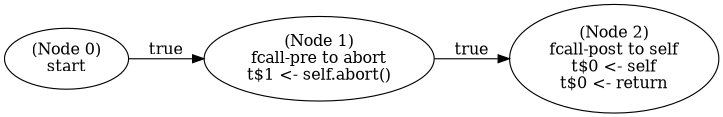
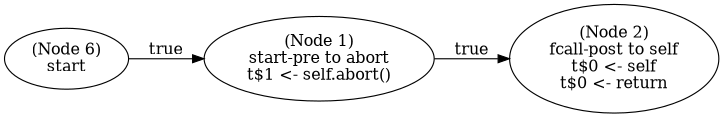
node "(Node 0) start": label "(Node 0) start" -> "(Node 6) start"
node "(Node 1) fcall-pre to abort t$1 <- self.abort()": label "(Node 1) fcall-pre to abort t$1 <- self.abort()" -> "(Node 1) start-pre to abort t$1 <- self.abort()"
